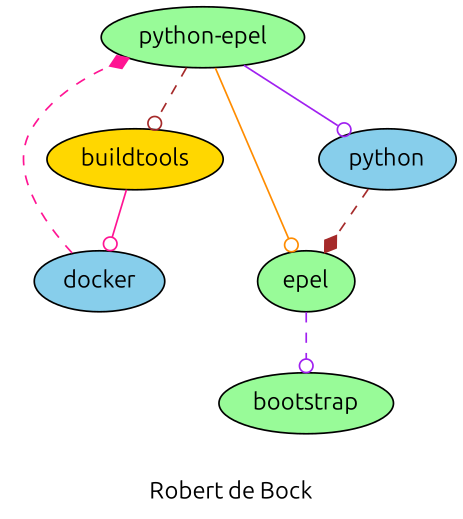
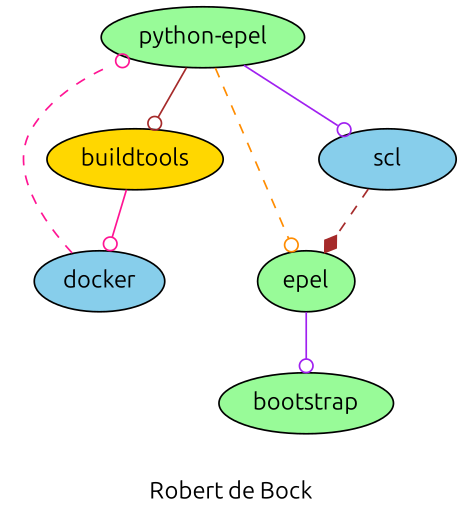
edge "python-epel" -> "buildtools": style dashed -> solid
edge "docker" -> "python-epel": arrowhead diamond -> odot
edge "python-epel" -> "epel": style solid -> dashed
node "python": label "python" -> "scl"
edge "epel" -> "bootstrap": style dashed -> solid
